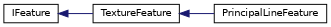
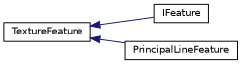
edge "TextureFeature" -> "IFeature": reversed
